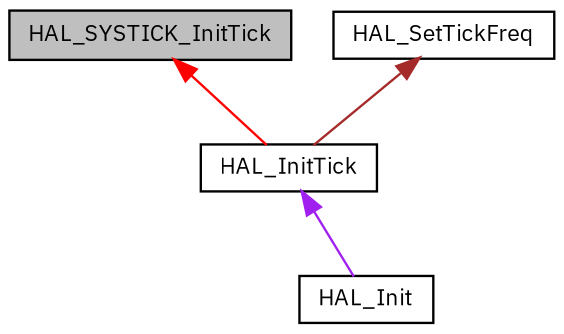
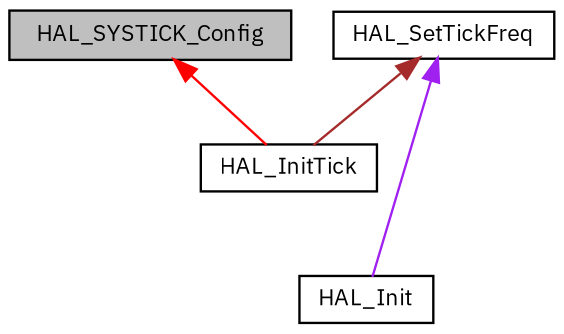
node "HAL_SYSTICK_InitTick": label "HAL_SYSTICK_InitTick" -> "HAL_SYSTICK_Config"
edge "HAL_Init" -> "HAL_InitTick": now "HAL_Init" -> "HAL_SetTickFreq"
